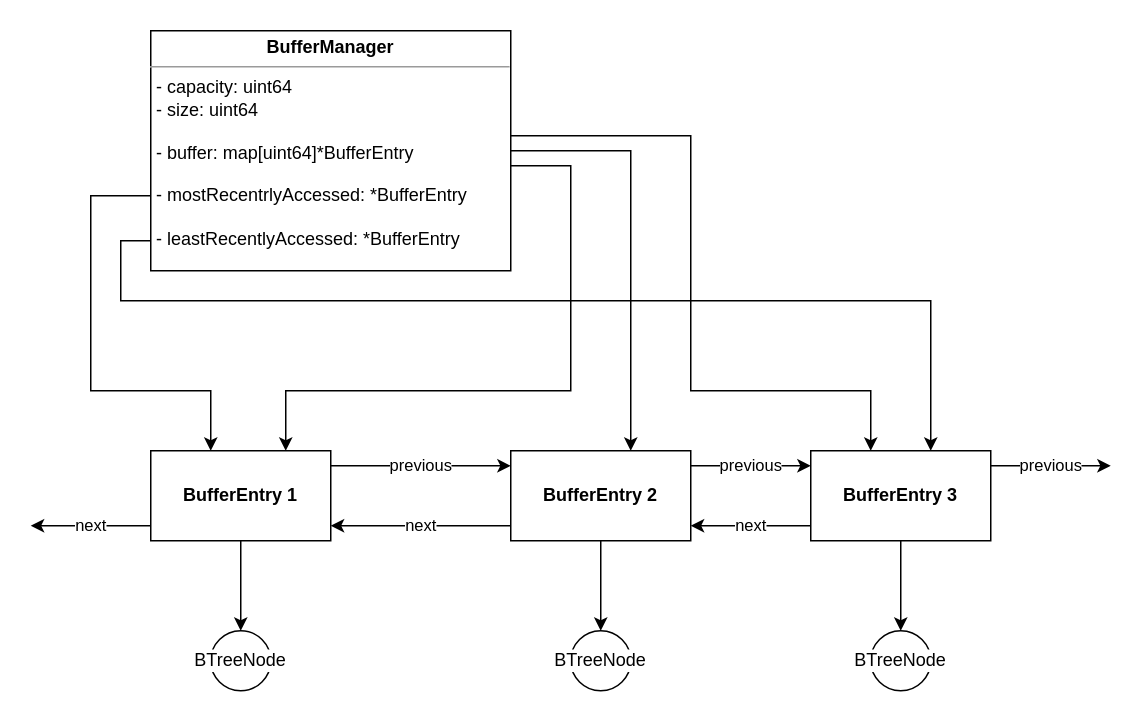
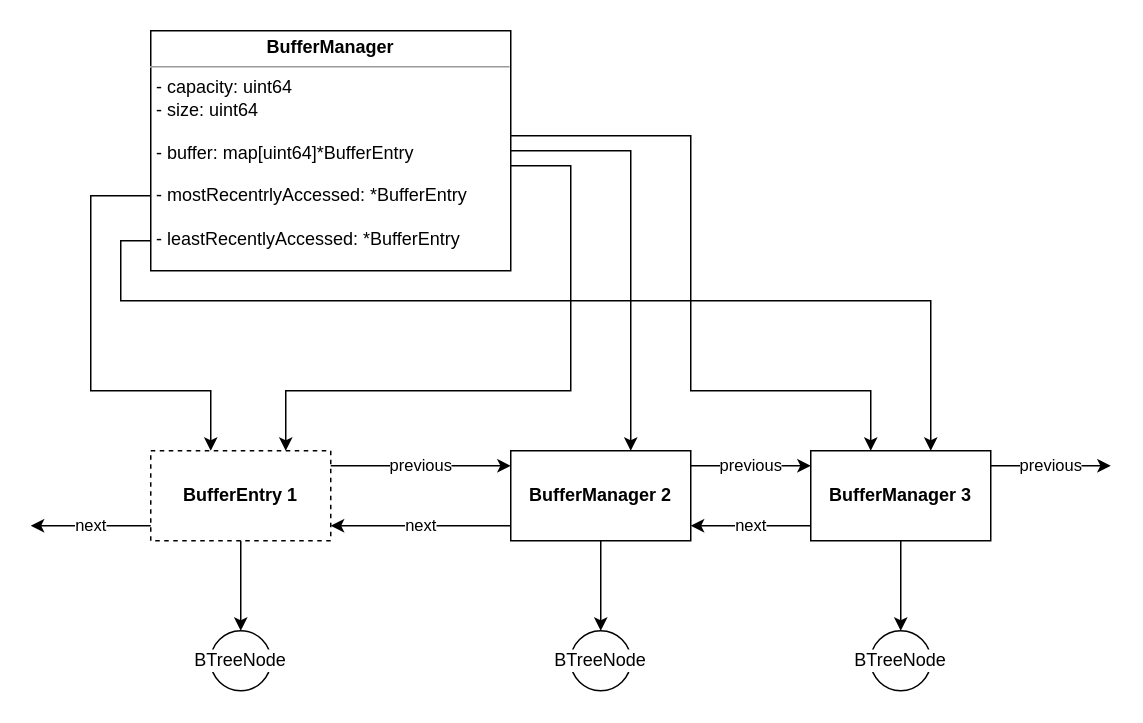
node "BufferEntry 1": style solid -> dashed
node "BufferEntry 2": label "BufferEntry 2" -> "BufferManager 2"
node "BufferEntry 3": label "BufferEntry 3" -> "BufferManager 3"
